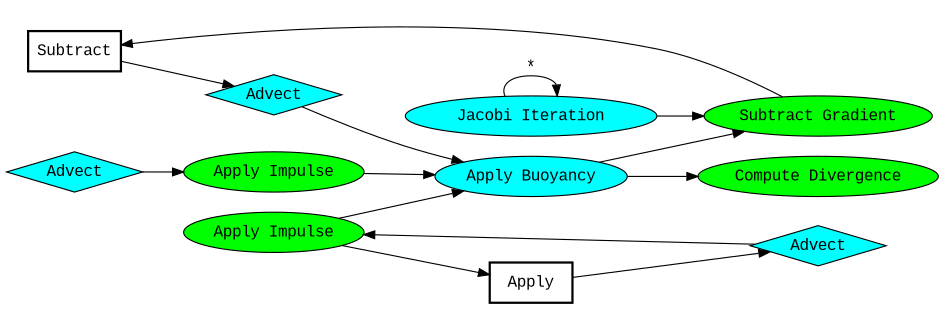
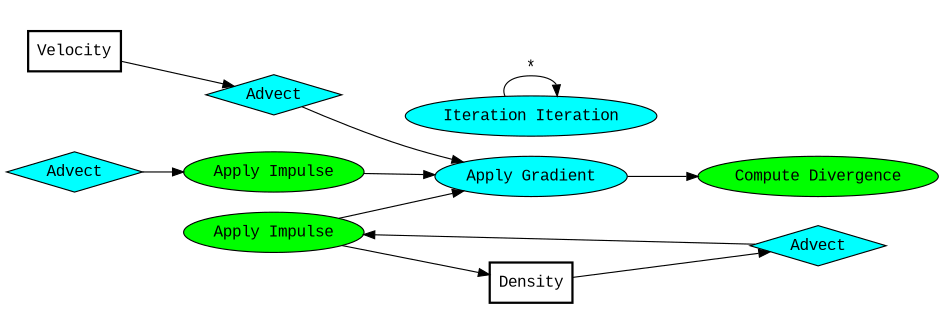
node "Subtract": label "Subtract" -> "Velocity"
node "Jacobi Iteration": label "Jacobi Iteration" -> "Iteration Iteration"
node "Subtract Gradient": removed
node "Apply Buoyancy": label "Apply Buoyancy" -> "Apply Gradient"
node "Apply": label "Apply" -> "Density"
